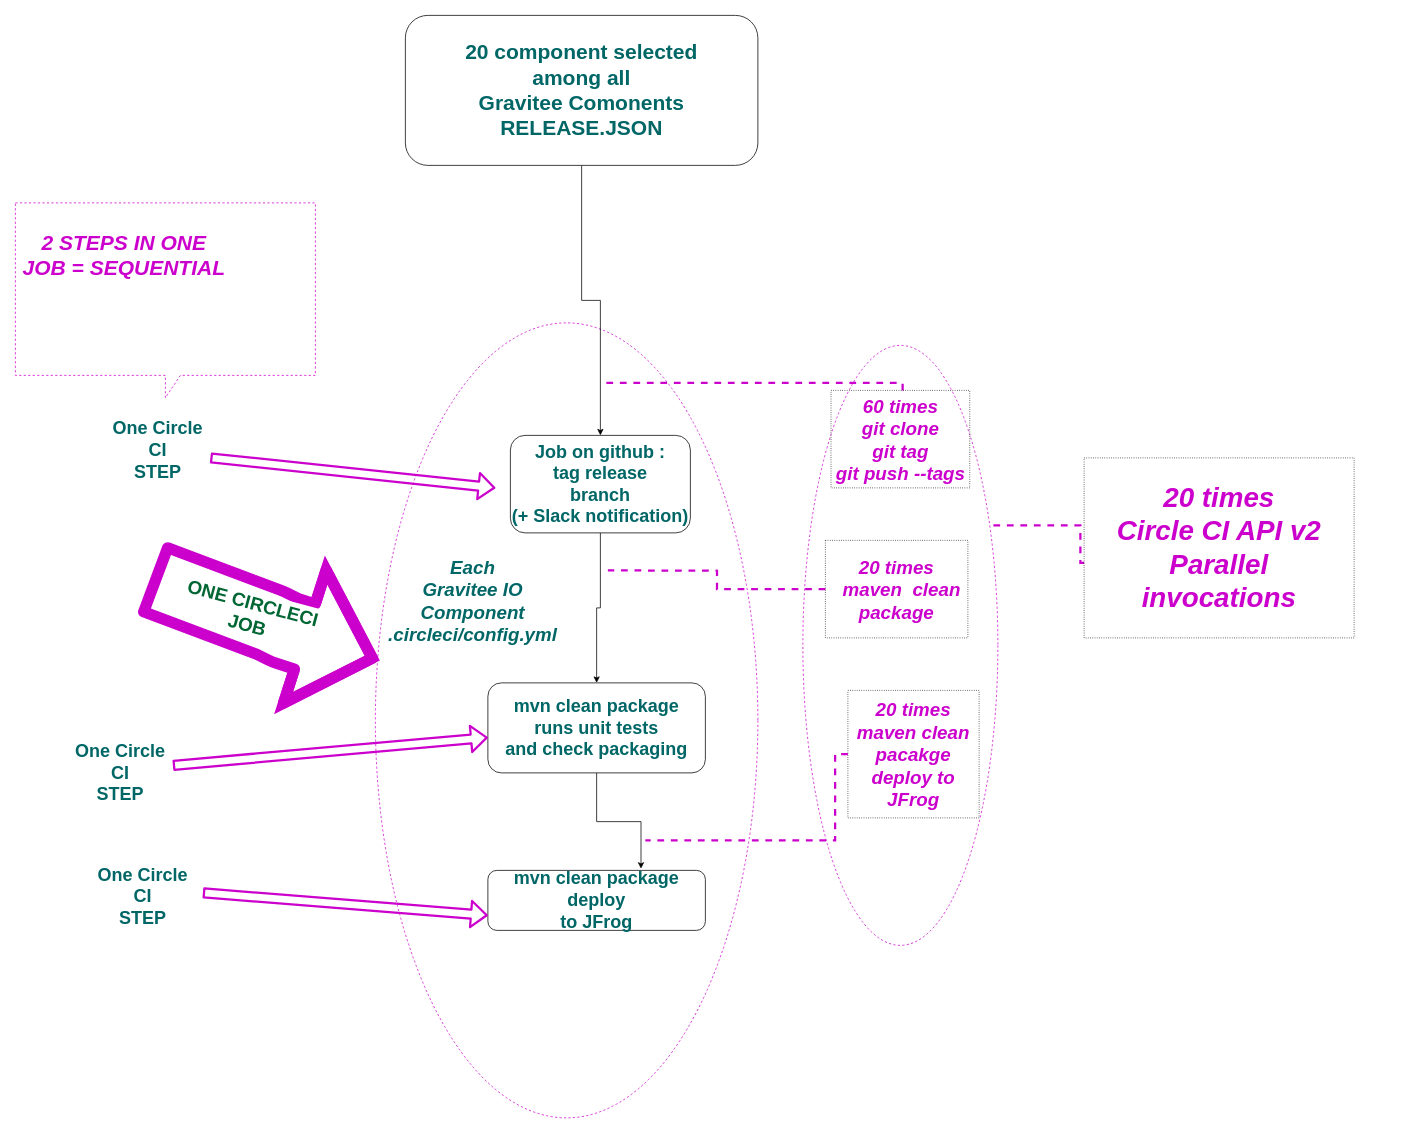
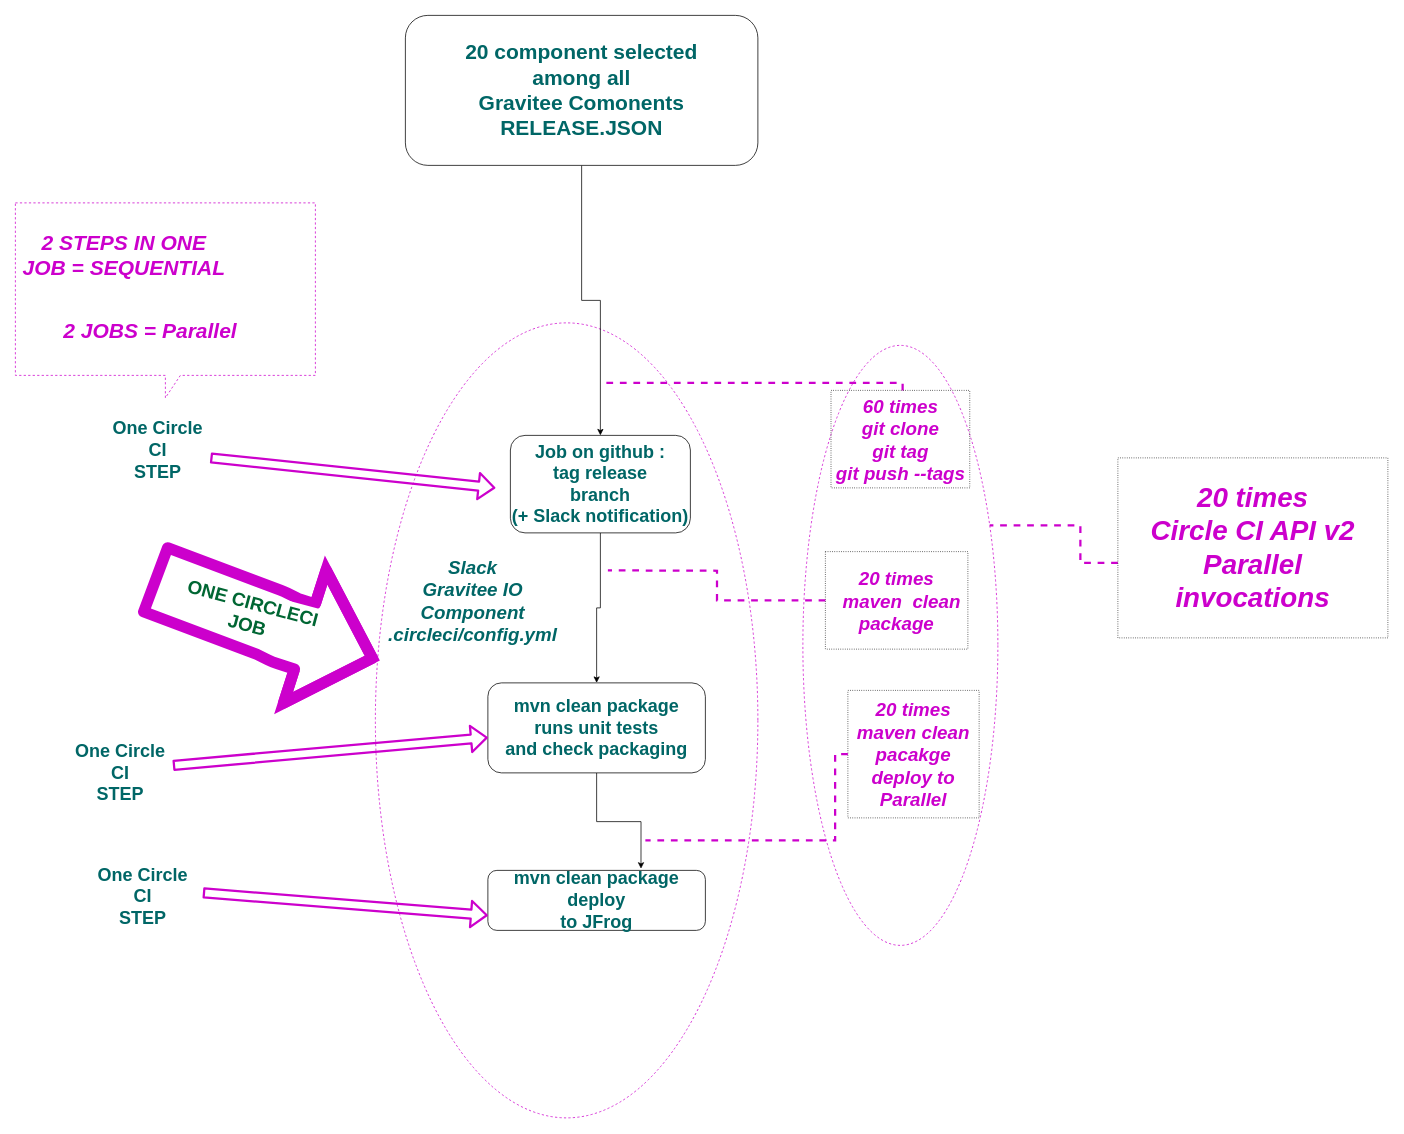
node "2 JOBS = Parallel": added
node "20 timesCircle CI API v2 Parallelinvocations": moved (1219, 548) -> (1253, 548)
node "20 times maven clean package": moved (897, 589) -> (897, 600)
node "EachGravitee IO Component.circleci/config.yml": label "EachGravitee IO Component.circleci/config.yml" -> "SlackGravitee IO Component.circleci/config.yml"
node "20 timesmaven clean pacakge deploy to JFrog": label "20 timesmaven clean pacakge deploy to JFrog" -> "20 timesmaven clean pacakge deploy to Parallel"
